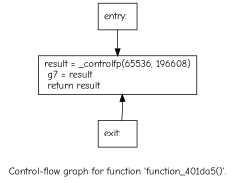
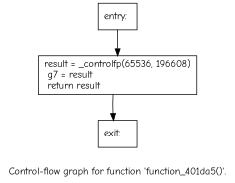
edge "exit:" -> "result = _controlfp(65536, 196608)": reversed
